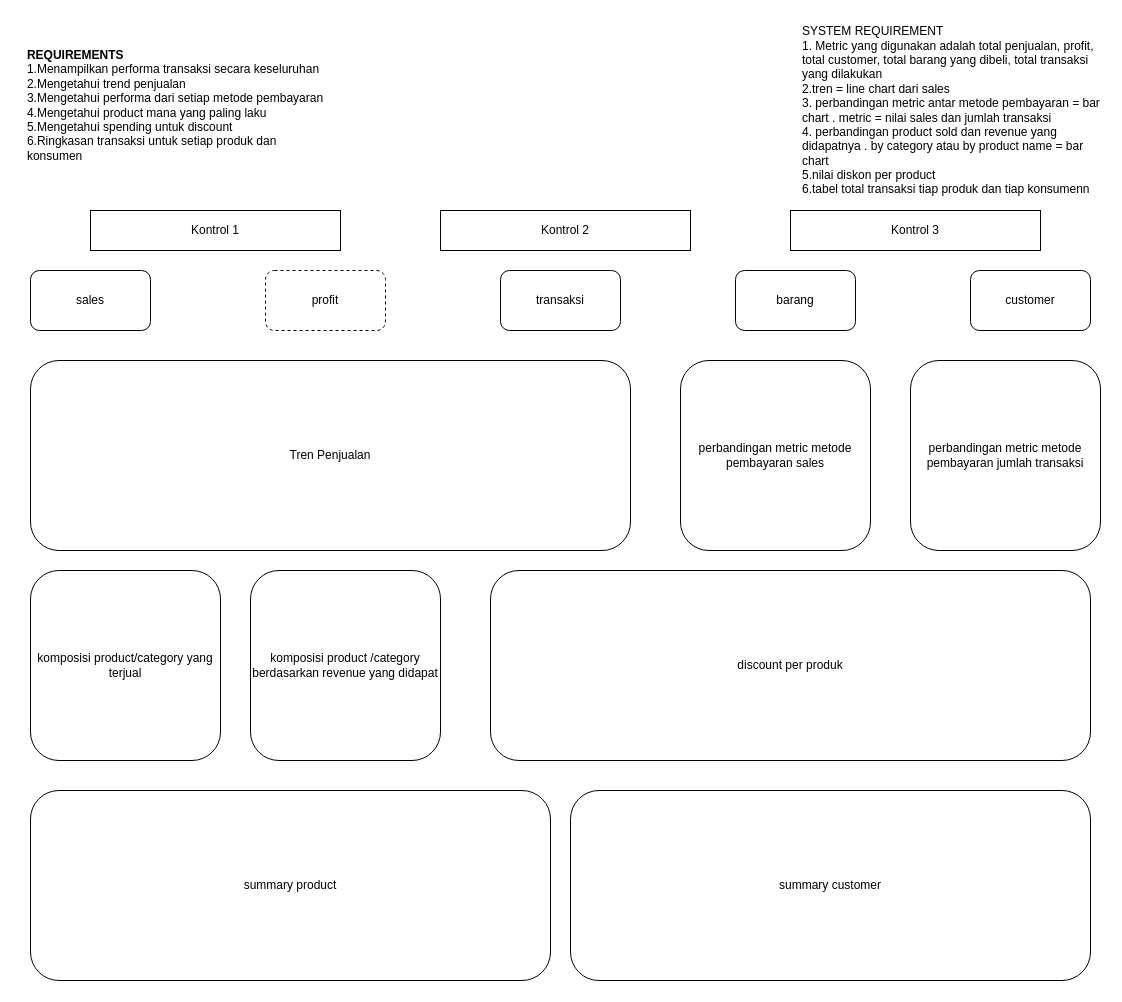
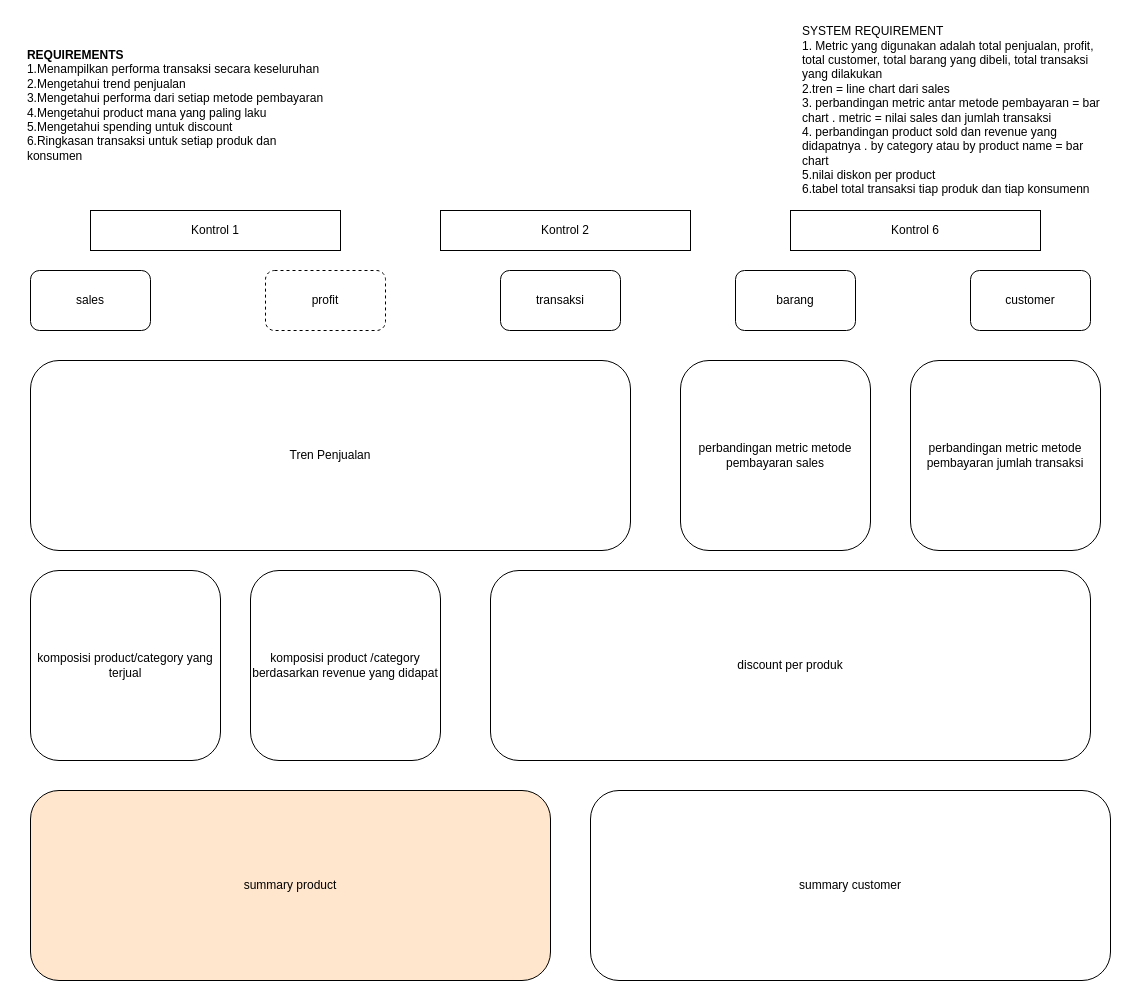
node "Kontrol 3": label "Kontrol 3" -> "Kontrol 6"
node "summary product": fillcolor #ffffff -> #ffe6cc
node "summary customer": moved (831, 886) -> (851, 886)
